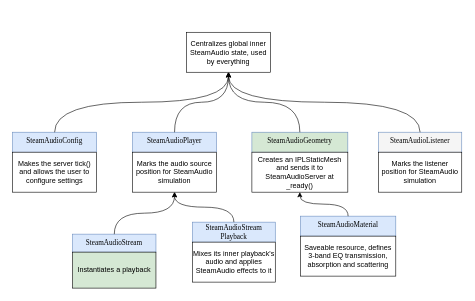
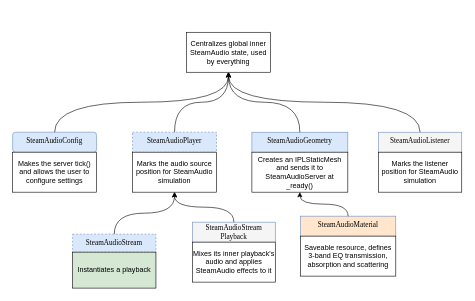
node "SteamAudioConfig": shape rectangle -> rounded rectangle
node "SteamAudioPlayer": style solid -> dashed
node "SteamAudioGeometry": fillcolor #d5e8d4 -> #dae8fc
node "SteamAudioMaterial": fillcolor #dae8fc -> #ffe6cc
node "SteamAudioStream Playback": fillcolor #dae8fc -> #f5f5f5
node "SteamAudioStream": style solid -> dashed
